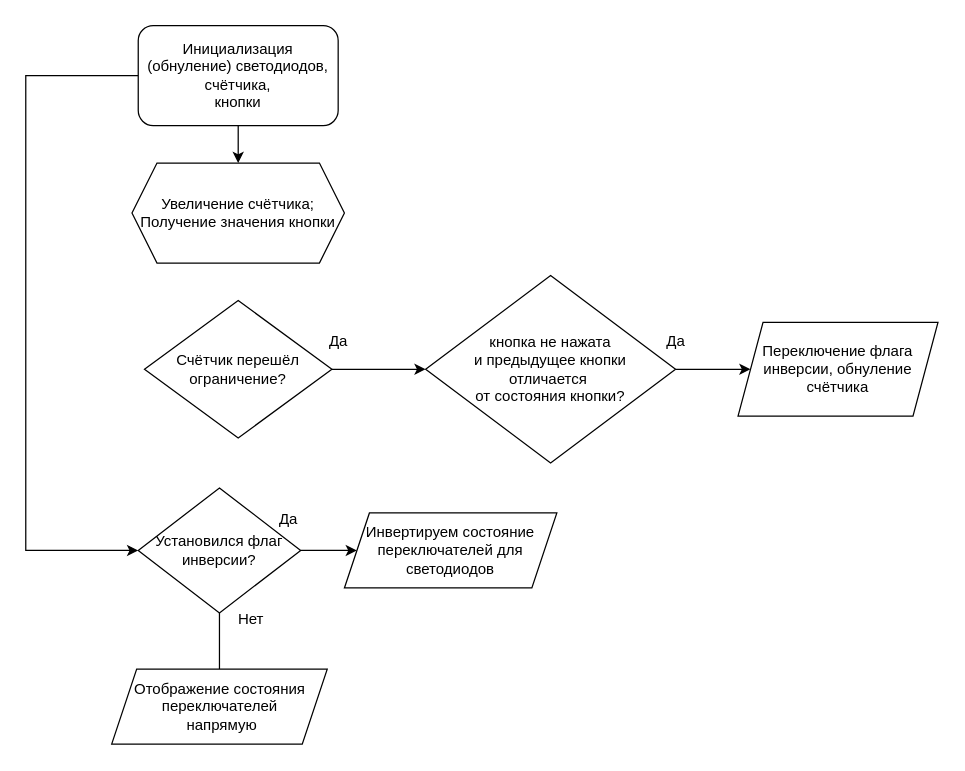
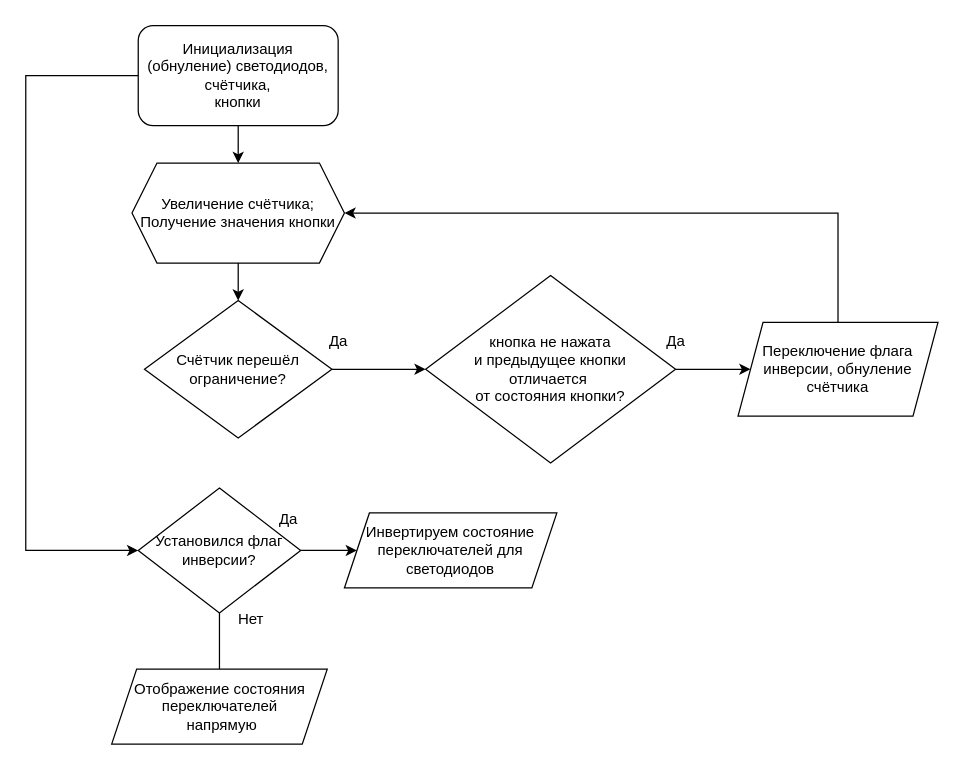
edge "Переключение флага инверсии, обнуление счётчика" -> "Увеличение счётчика; Получение значения кнопки": added
edge "Увеличение счётчика; Получение значения кнопки" -> "Счётчик перешёл ограничение?": added
